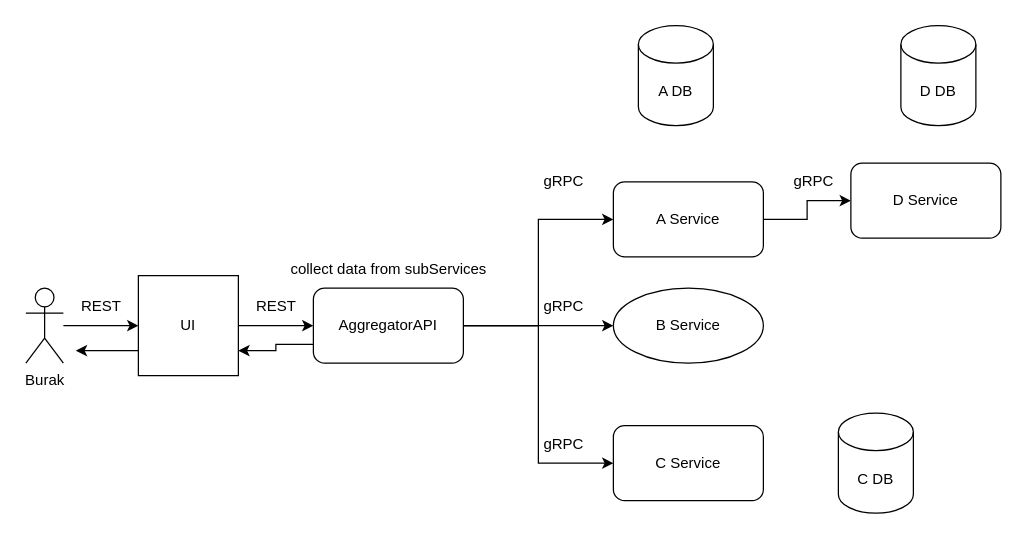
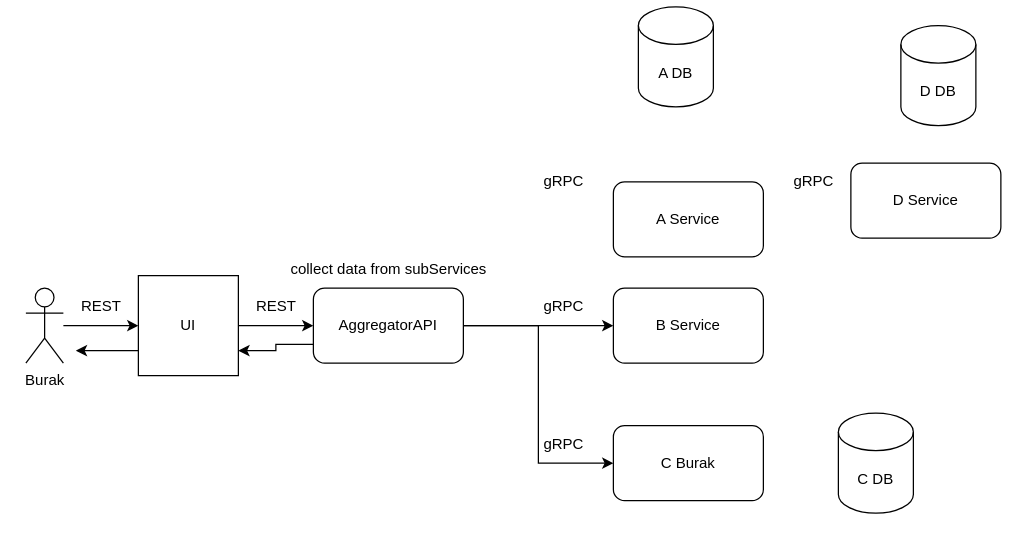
node "A DB": moved (676, 76) -> (676, 57)
edge "A Service" -> "D Service": removed
edge "AggregatorAPI" -> "A Service": removed
node "B Service": shape ellipse -> rounded rectangle
node "C Service": label "C Service" -> "C Burak"
